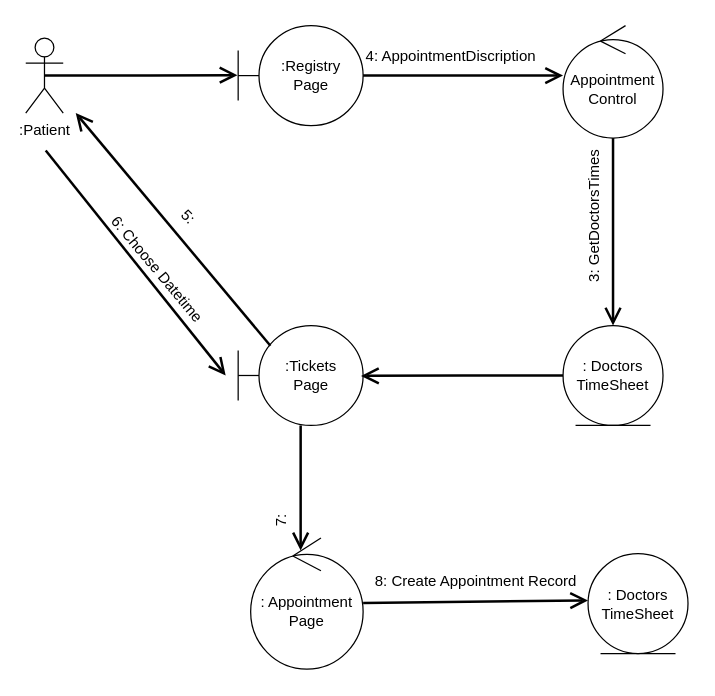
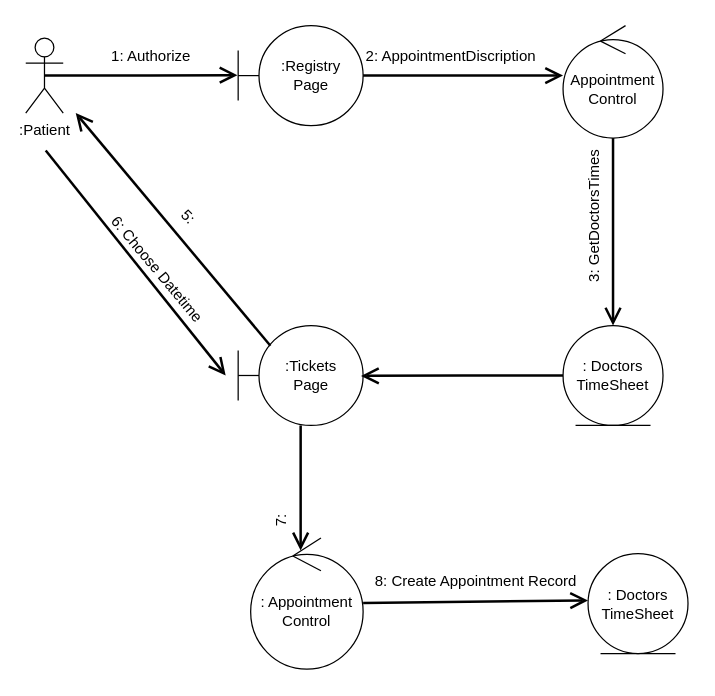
node "1: Authorize": added
node "4: AppointmentDiscription": label "4: AppointmentDiscription" -> "2: AppointmentDiscription"
node ": Appointment Page": label ": Appointment Page" -> ": Appointment Control"
